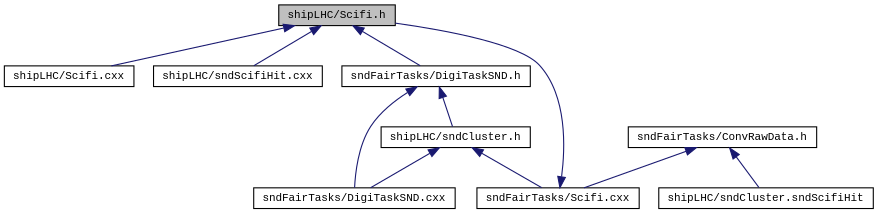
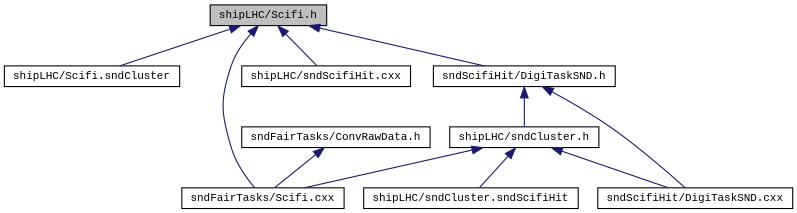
edge "shipLHC/Scifi.h" -> "sndFairTasks/Scifi.cxx": reversed
node "shipLHC/Scifi.cxx": label "shipLHC/Scifi.cxx" -> "shipLHC/Scifi.sndCluster"
node "sndFairTasks/DigiTaskSND.h": label "sndFairTasks/DigiTaskSND.h" -> "sndScifiHit/DigiTaskSND.h"
edge "shipLHC/sndCluster.sndScifiHit" -> "sndFairTasks/ConvRawData.h": now "shipLHC/sndCluster.sndScifiHit" -> "shipLHC/sndCluster.h"
node "sndFairTasks/DigiTaskSND.cxx": label "sndFairTasks/DigiTaskSND.cxx" -> "sndScifiHit/DigiTaskSND.cxx"
